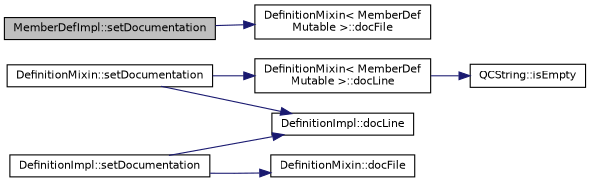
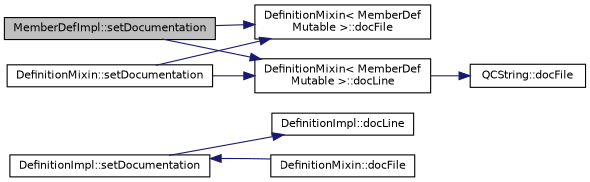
edge "MemberDefImpl::setDocumentation" -> "DefinitionMixin< MemberDef Mutable >::docLine": added
node "QCString::isEmpty": label "QCString::isEmpty" -> "QCString::docFile"
edge "DefinitionMixin::setDocumentation" -> "DefinitionImpl::docLine": now "DefinitionMixin::setDocumentation" -> "DefinitionMixin< MemberDef Mutable >::docFile"
edge "DefinitionImpl::setDocumentation" -> "DefinitionMixin::docFile": reversed
